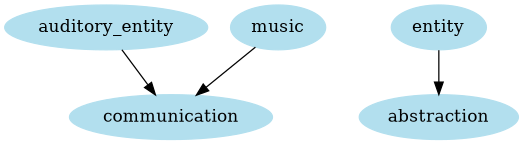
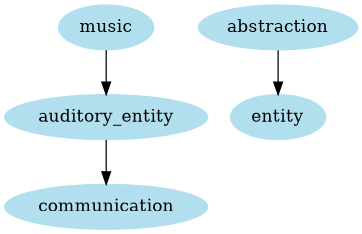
edge "entity" -> "abstraction": reversed
edge "music" -> "communication": now "music" -> "auditory_entity"
